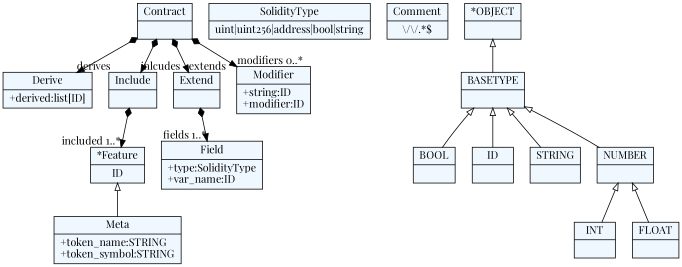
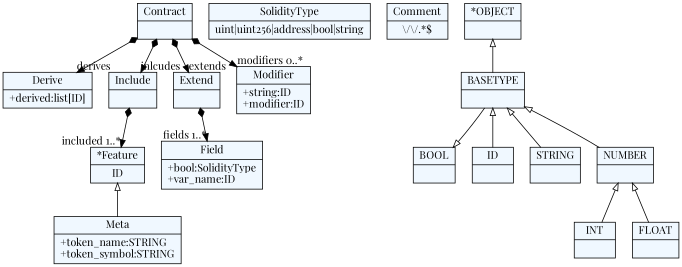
edge "BOOL" -> "BASETYPE": reversed
node "Field": text "+type:SolidityType" -> "+bool:SolidityType"
